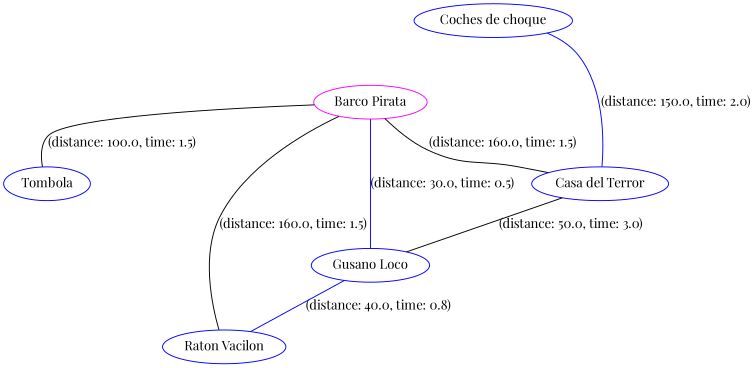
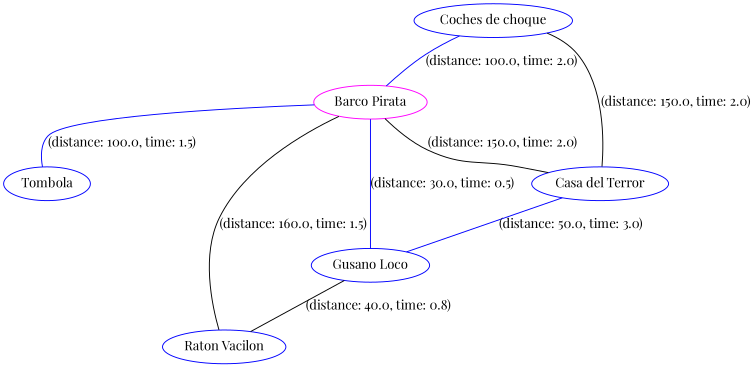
edge "Coches de choque" -- "Barco Pirata": added, label "(distance: 100.0, time: 2.0)"
edge "Coches de choque" -- "Casa del Terror": color blue -> black
edge "Barco Pirata" -- "Tombola": color black -> blue
edge "Barco Pirata" -- "Casa del Terror": label "(distance: 160.0, time: 1.5)" -> "(distance: 150.0, time: 2.0)"
edge "Casa del Terror" -- "Gusano Loco": color black -> blue
edge "Gusano Loco" -- "Raton Vacilon": color blue -> black
